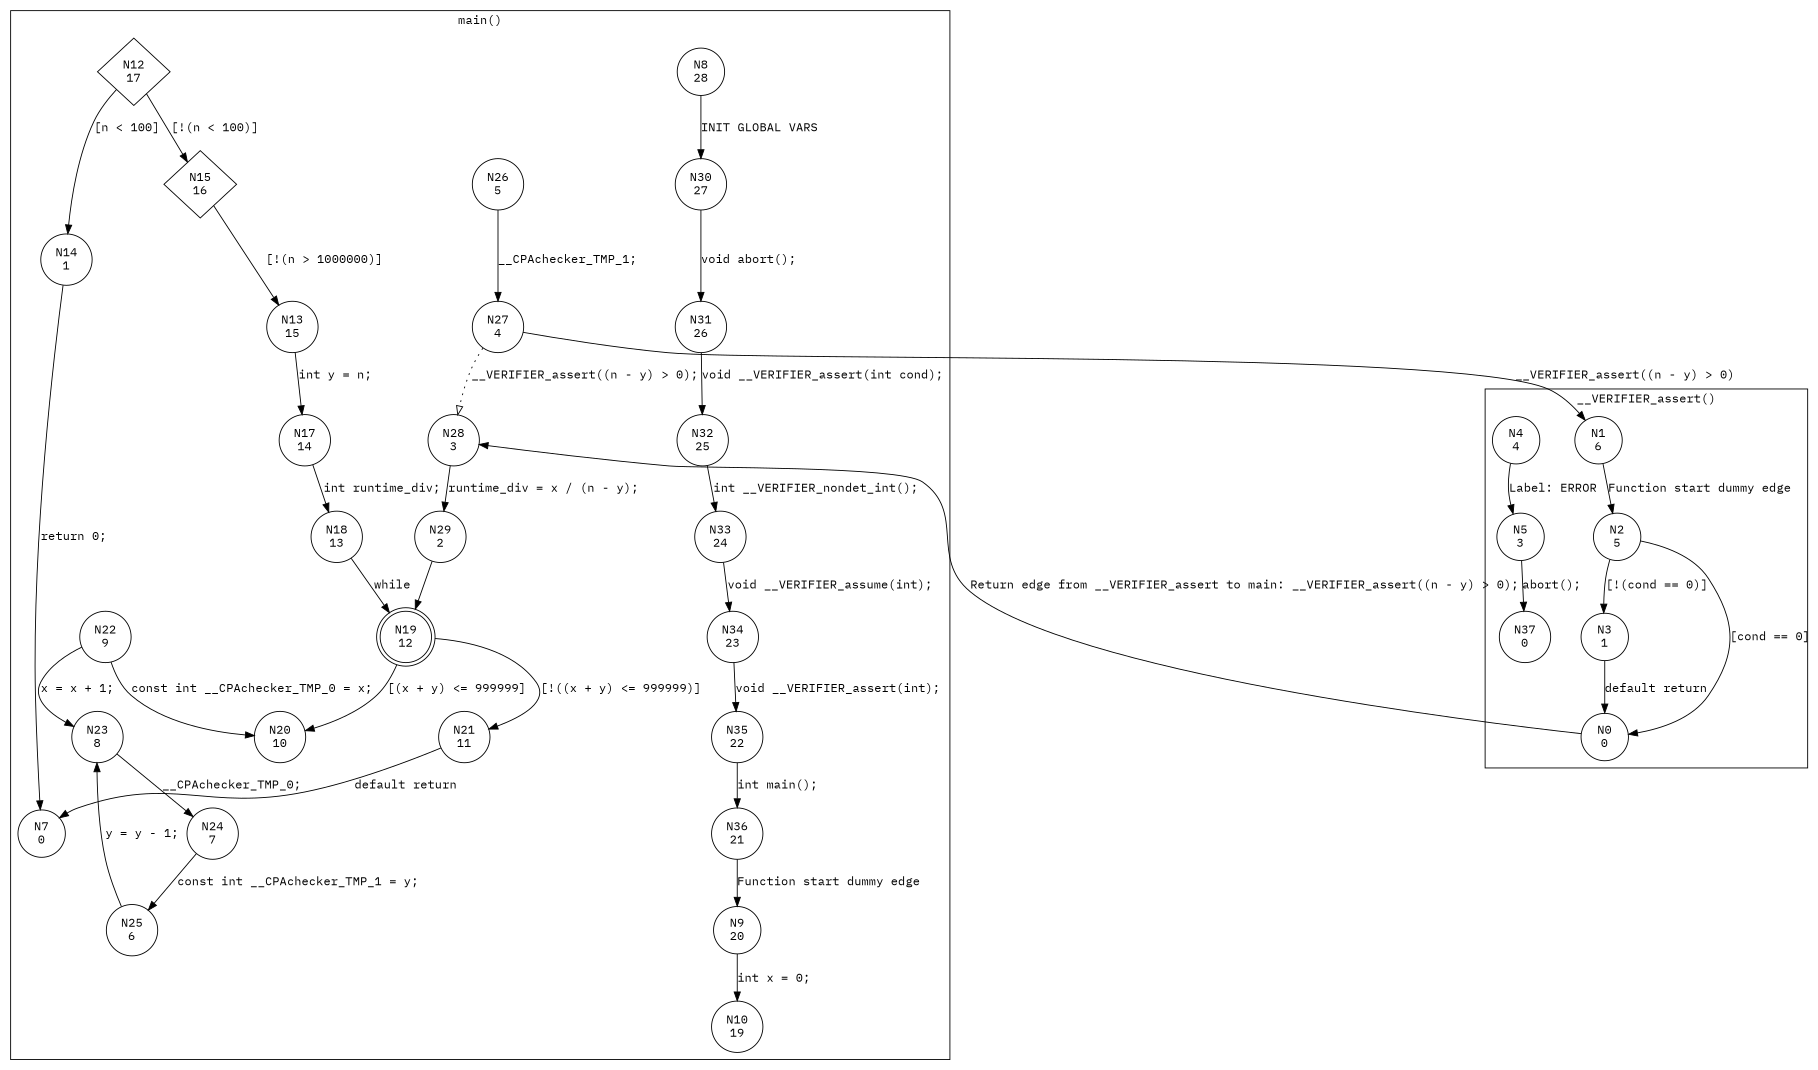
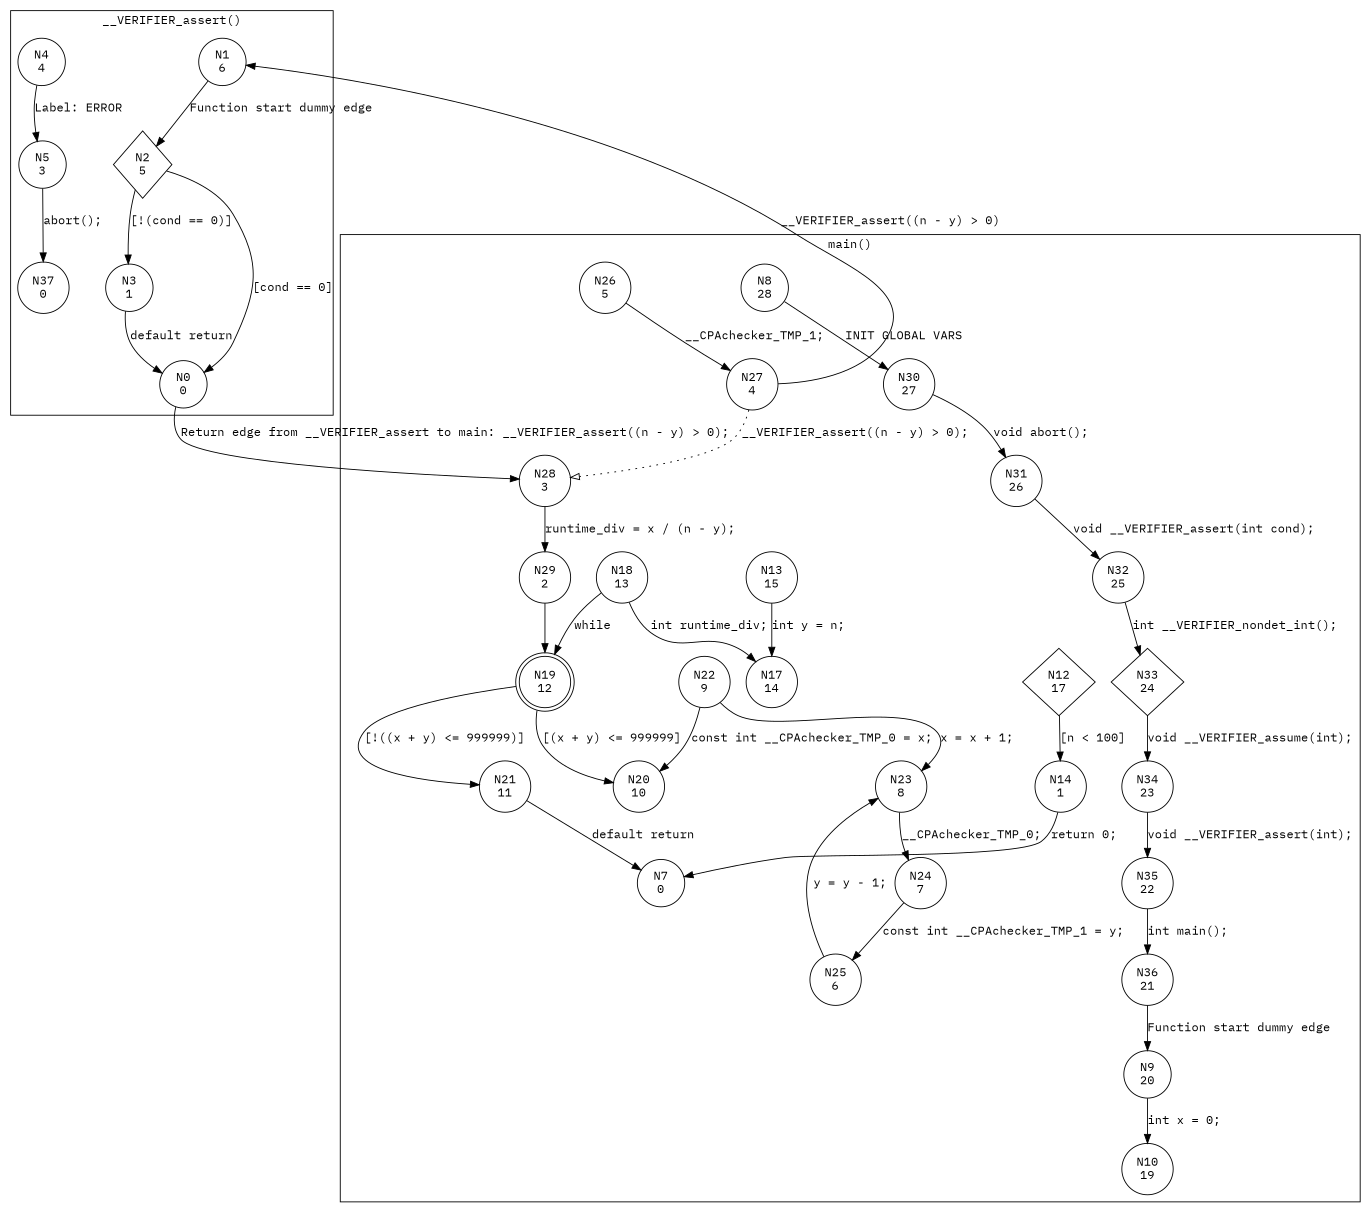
node "N15 16": removed
edge "N17 14" -> "N18 13": reversed
node "N33 24": shape circle -> diamond
node "N2 5": shape circle -> diamond
